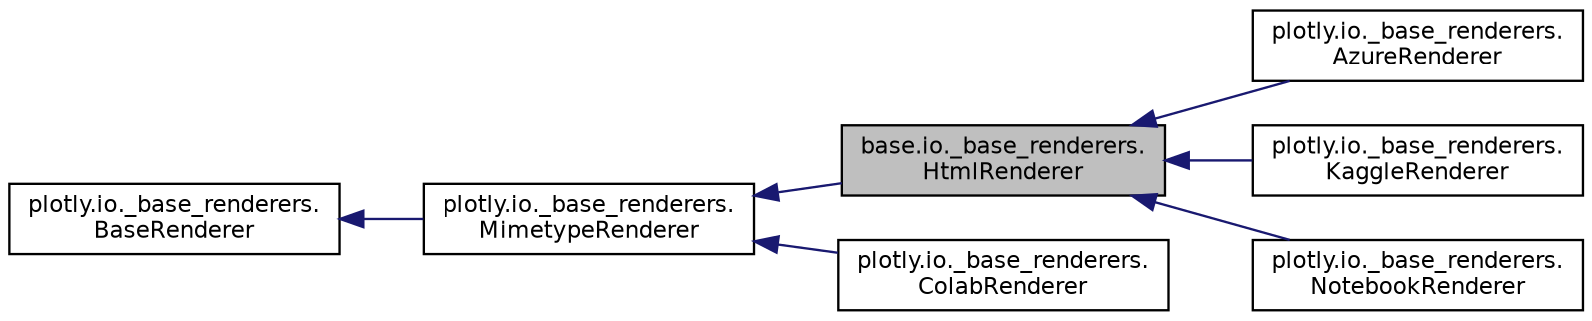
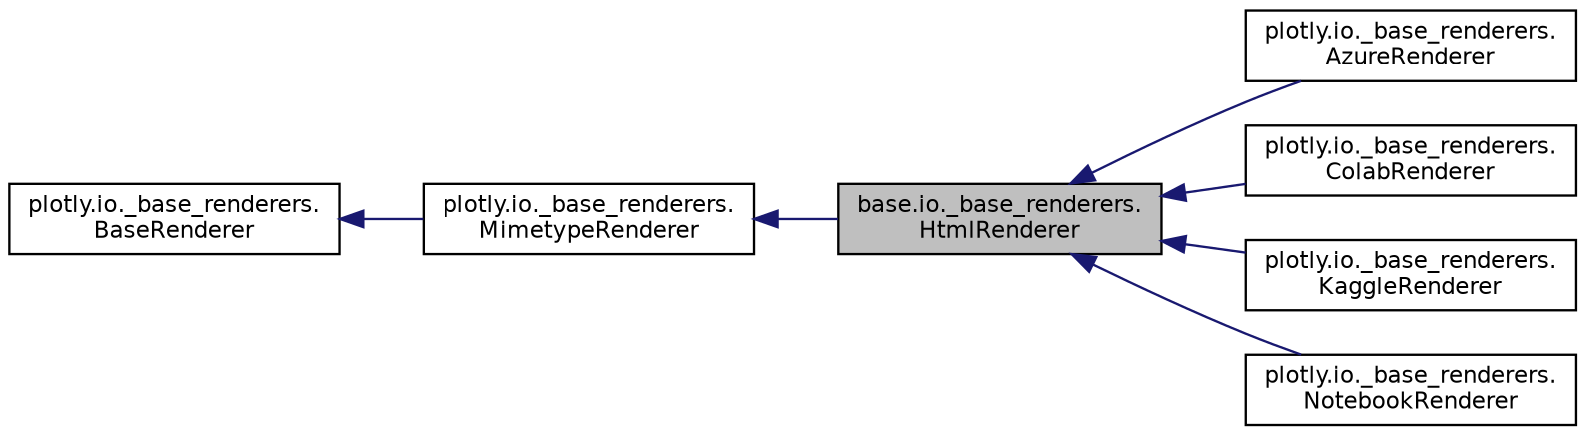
edge "plotly.io._base_renderers. ColabRenderer" -> "plotly.io._base_renderers. MimetypeRenderer": now "plotly.io._base_renderers. ColabRenderer" -> "base.io._base_renderers. HtmlRenderer"
